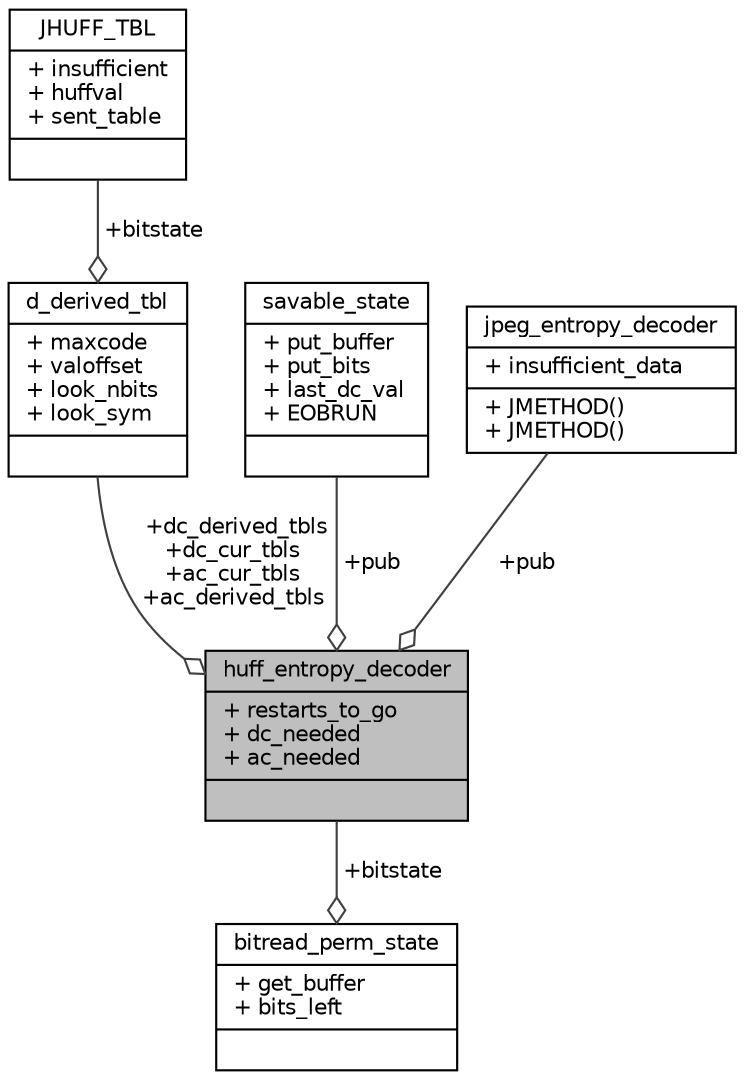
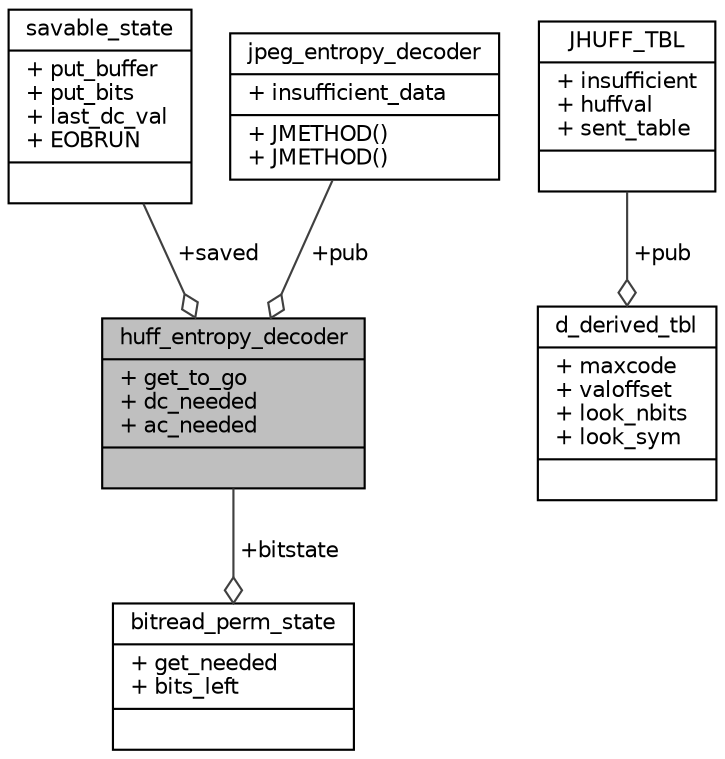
edge "JHUFF_TBL" -> "d_derived_tbl": label " +bitstate" -> " +pub"
edge "savable_state" -> "huff_entropy_decoder": label " +pub" -> " +saved"
edge "d_derived_tbl" -> "huff_entropy_decoder": removed, label "+dc_derived_tbls +dc_cur_tbls +ac_cur_tbls +ac_derived_tbls"
node "huff_entropy_decoder": text "+ restarts_to_go" -> "+ get_to_go"
node "bitread_perm_state": text "+ get_buffer" -> "+ get_needed"
